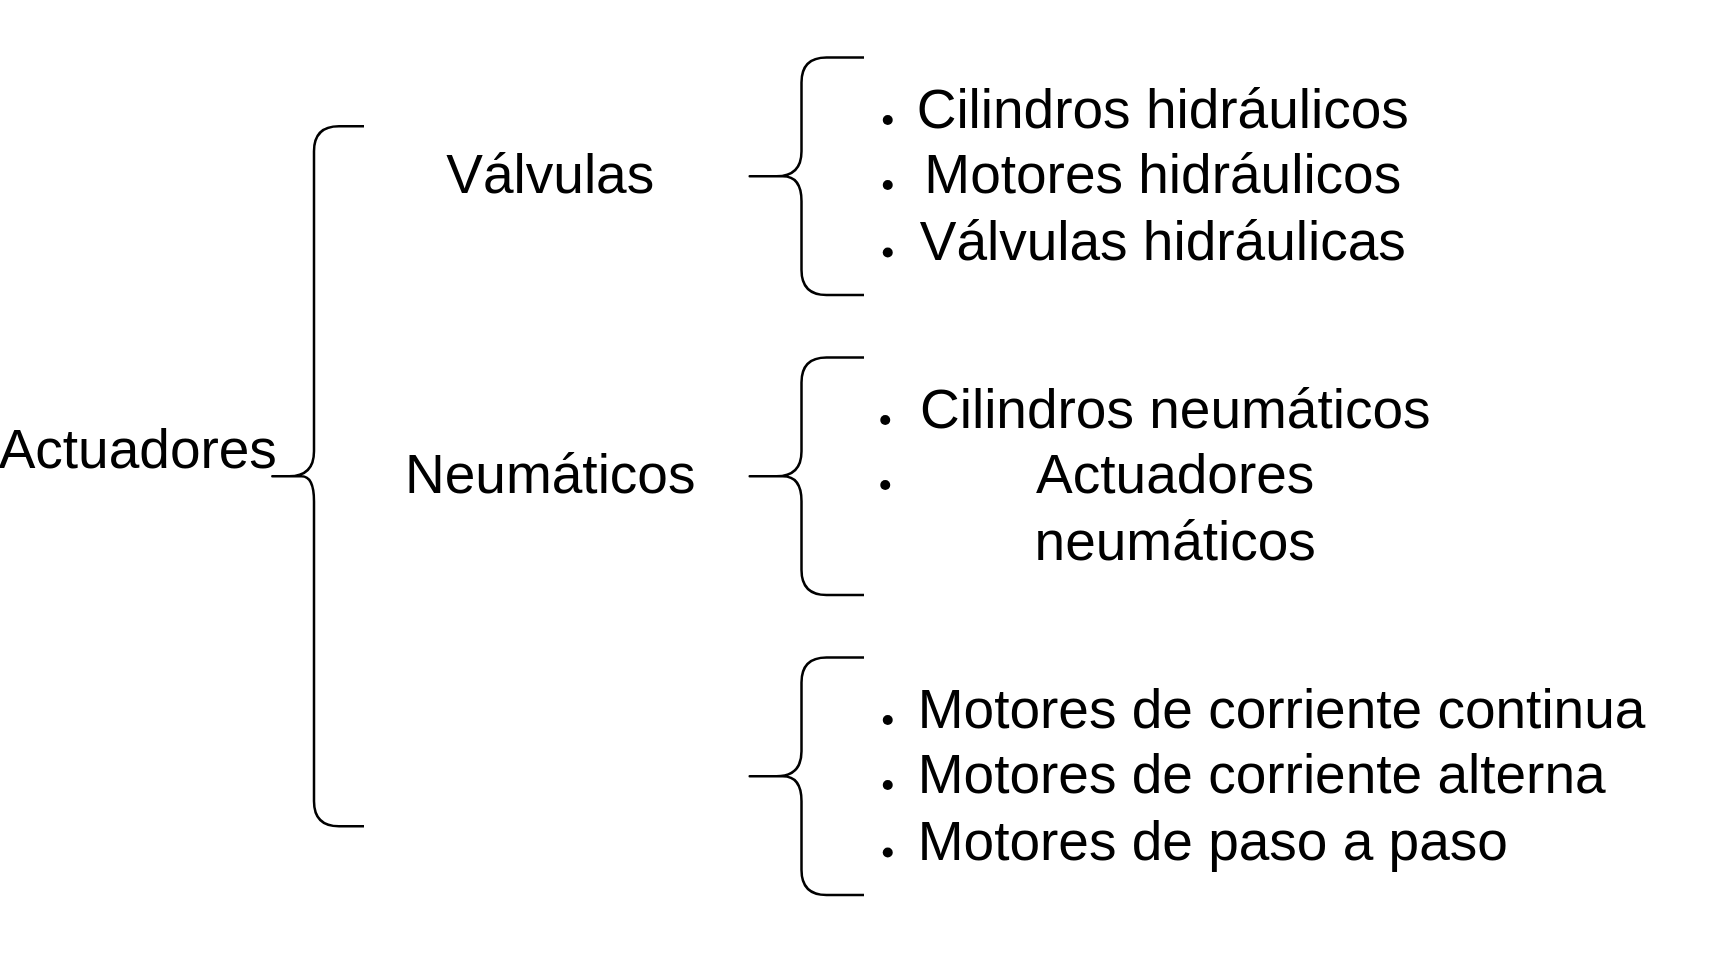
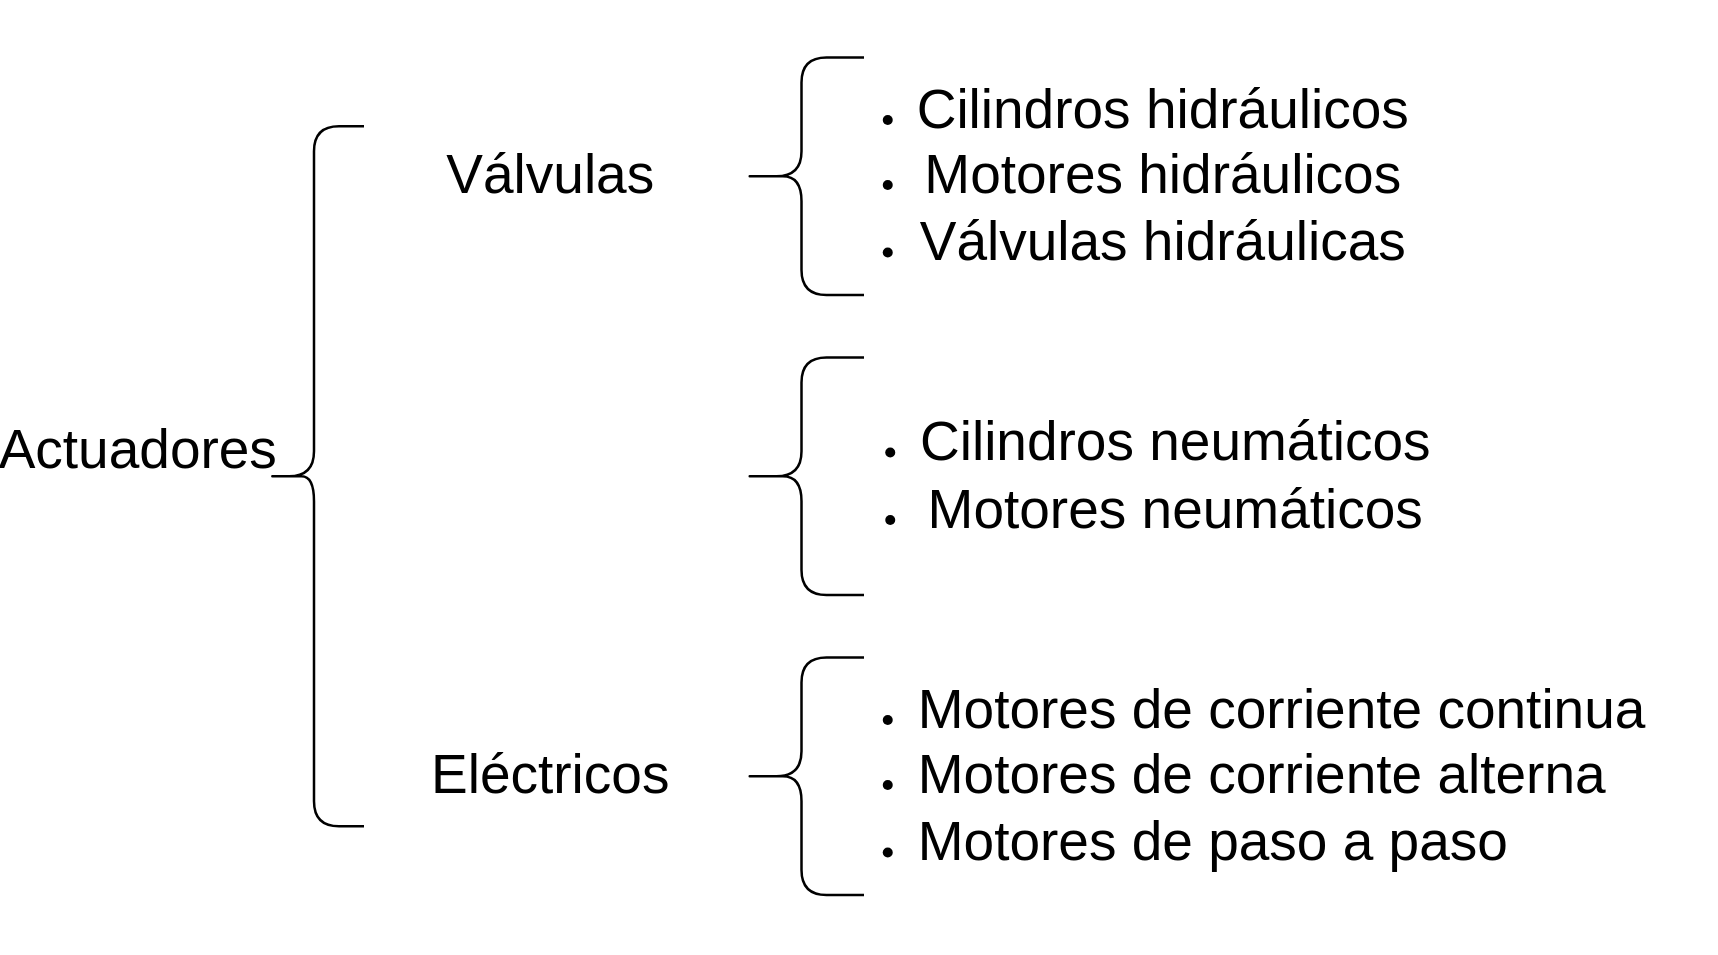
node "Neumáticos": removed
node "Cilindros neumáticos Actuadores neumáticos": label "Cilindros neumáticos Actuadores neumáticos" -> "Cilindros neumáticos Motores neumáticos"
node "Eléctricos": added
